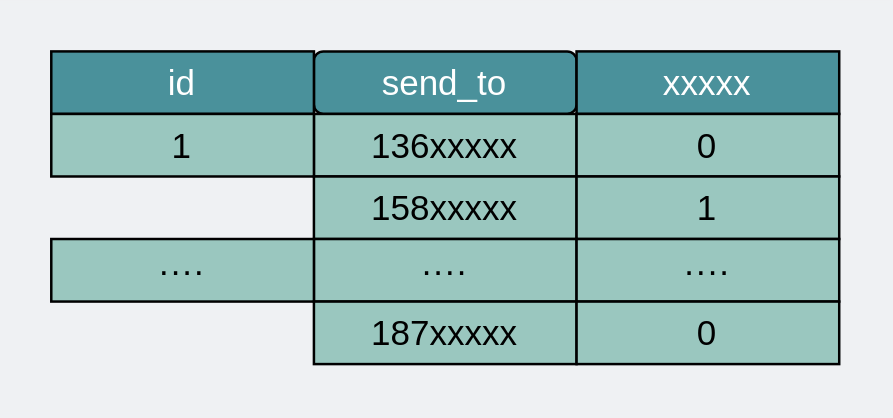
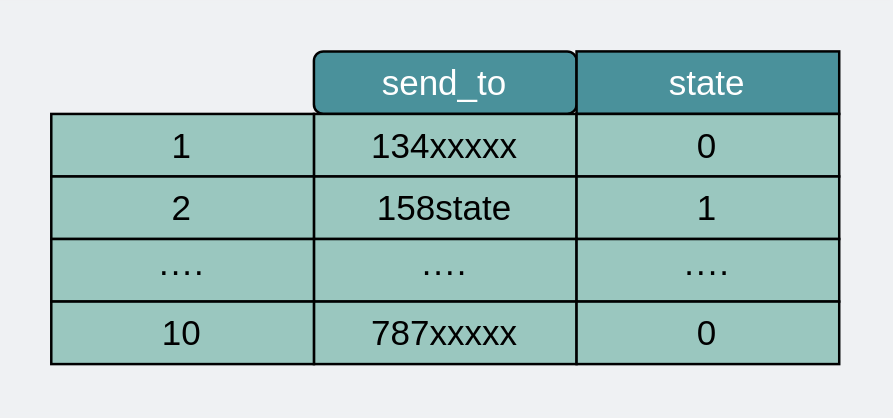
node "id": removed
node "xxxxx": label "xxxxx" -> "state"
node "136xxxxx": label "136xxxxx" -> "134xxxxx"
node "2": added
node "158xxxxx": label "158xxxxx" -> "158state"
node "10": added
node "187xxxxx": label "187xxxxx" -> "787xxxxx"
